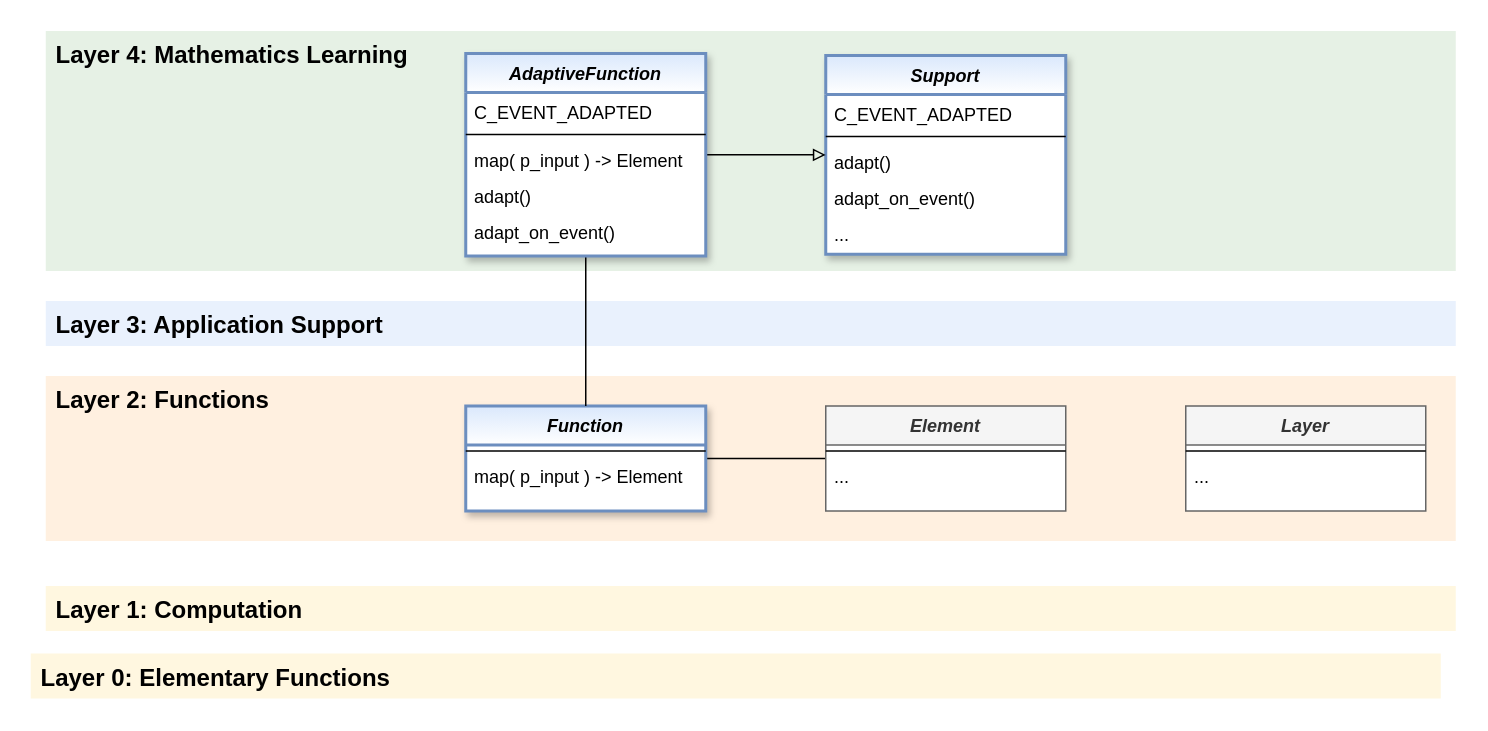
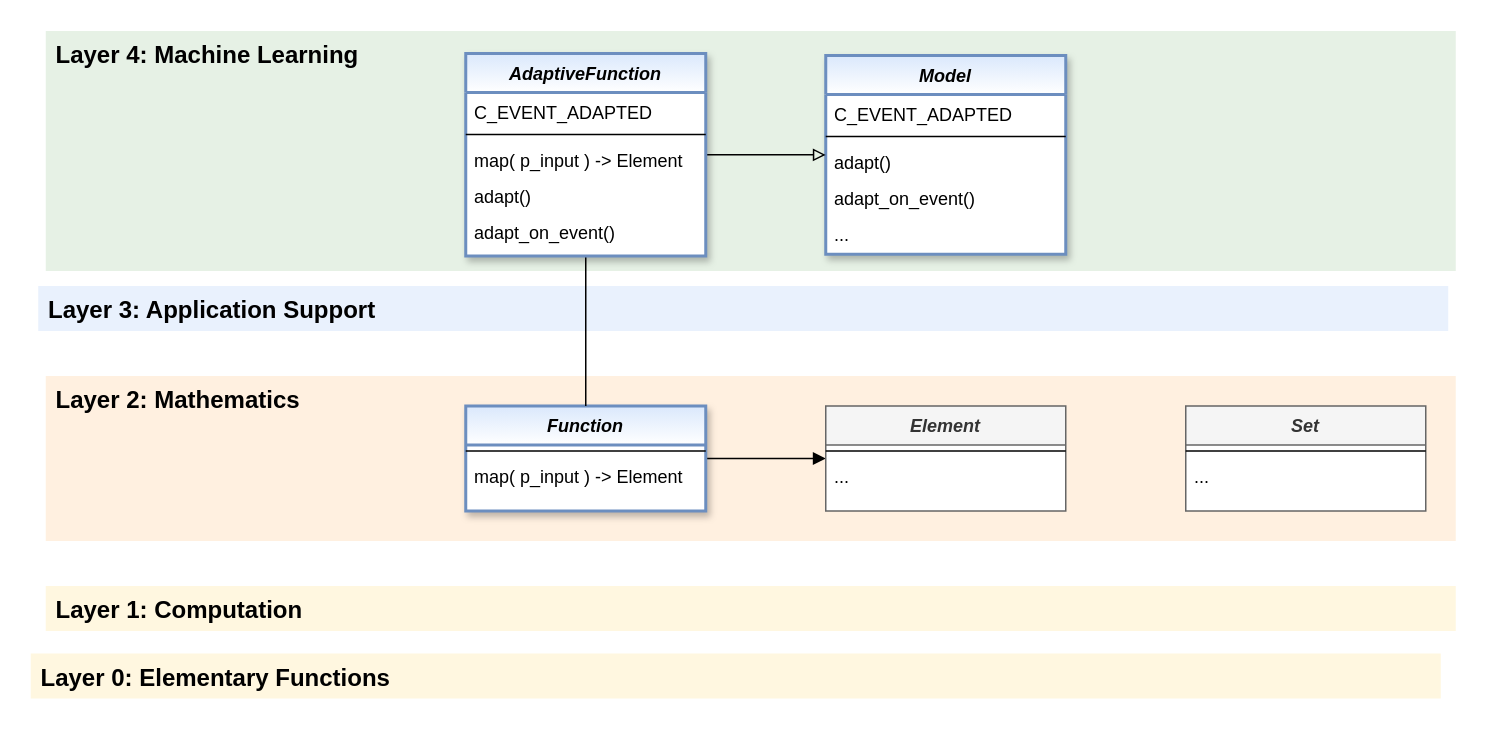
node "Layer 4: Mathematics Learning": label "Layer 4: Mathematics Learning" -> "Layer 4: Machine Learning"
node "Support": label "Support" -> "Model"
node "Layer 3: Application Support": moved (751, 323) -> (743, 308)
node "Layer 2: Functions": label "Layer 2: Functions" -> "Layer 2: Mathematics"
node "Layer": label "Layer" -> "Set"
edge "Function" -- "Element": arrowhead none -> block
